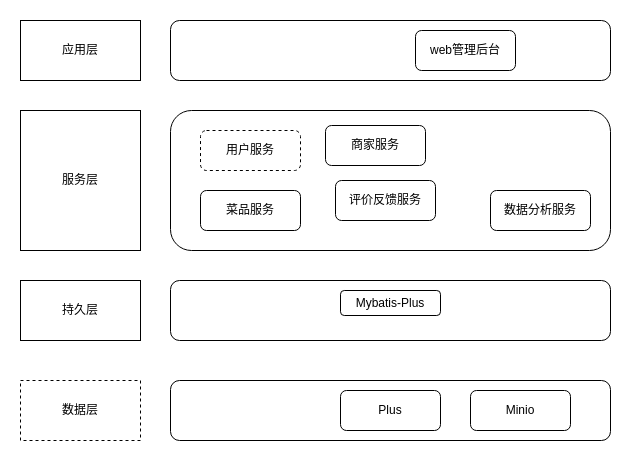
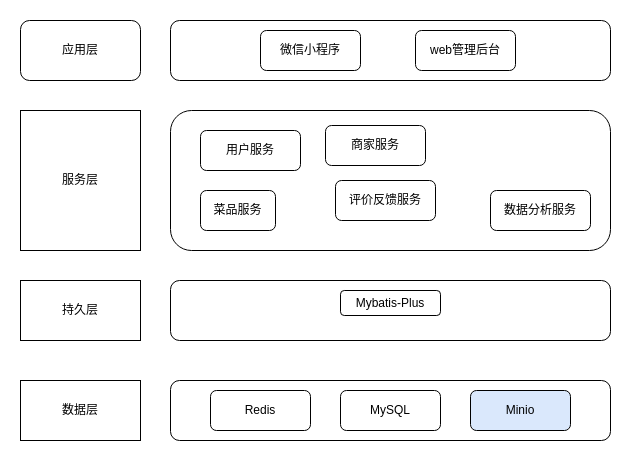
node "应用层": shape rectangle -> rounded rectangle
node "微信小程序": added
node "用户服务": style dashed -> solid
node "菜品服务": size 100x40 -> 75x40
node "数据层": style dashed -> solid
node "Redis": added
node "Plus": label "Plus" -> "MySQL"
node "Minio": fillcolor #ffffff -> #dae8fc
